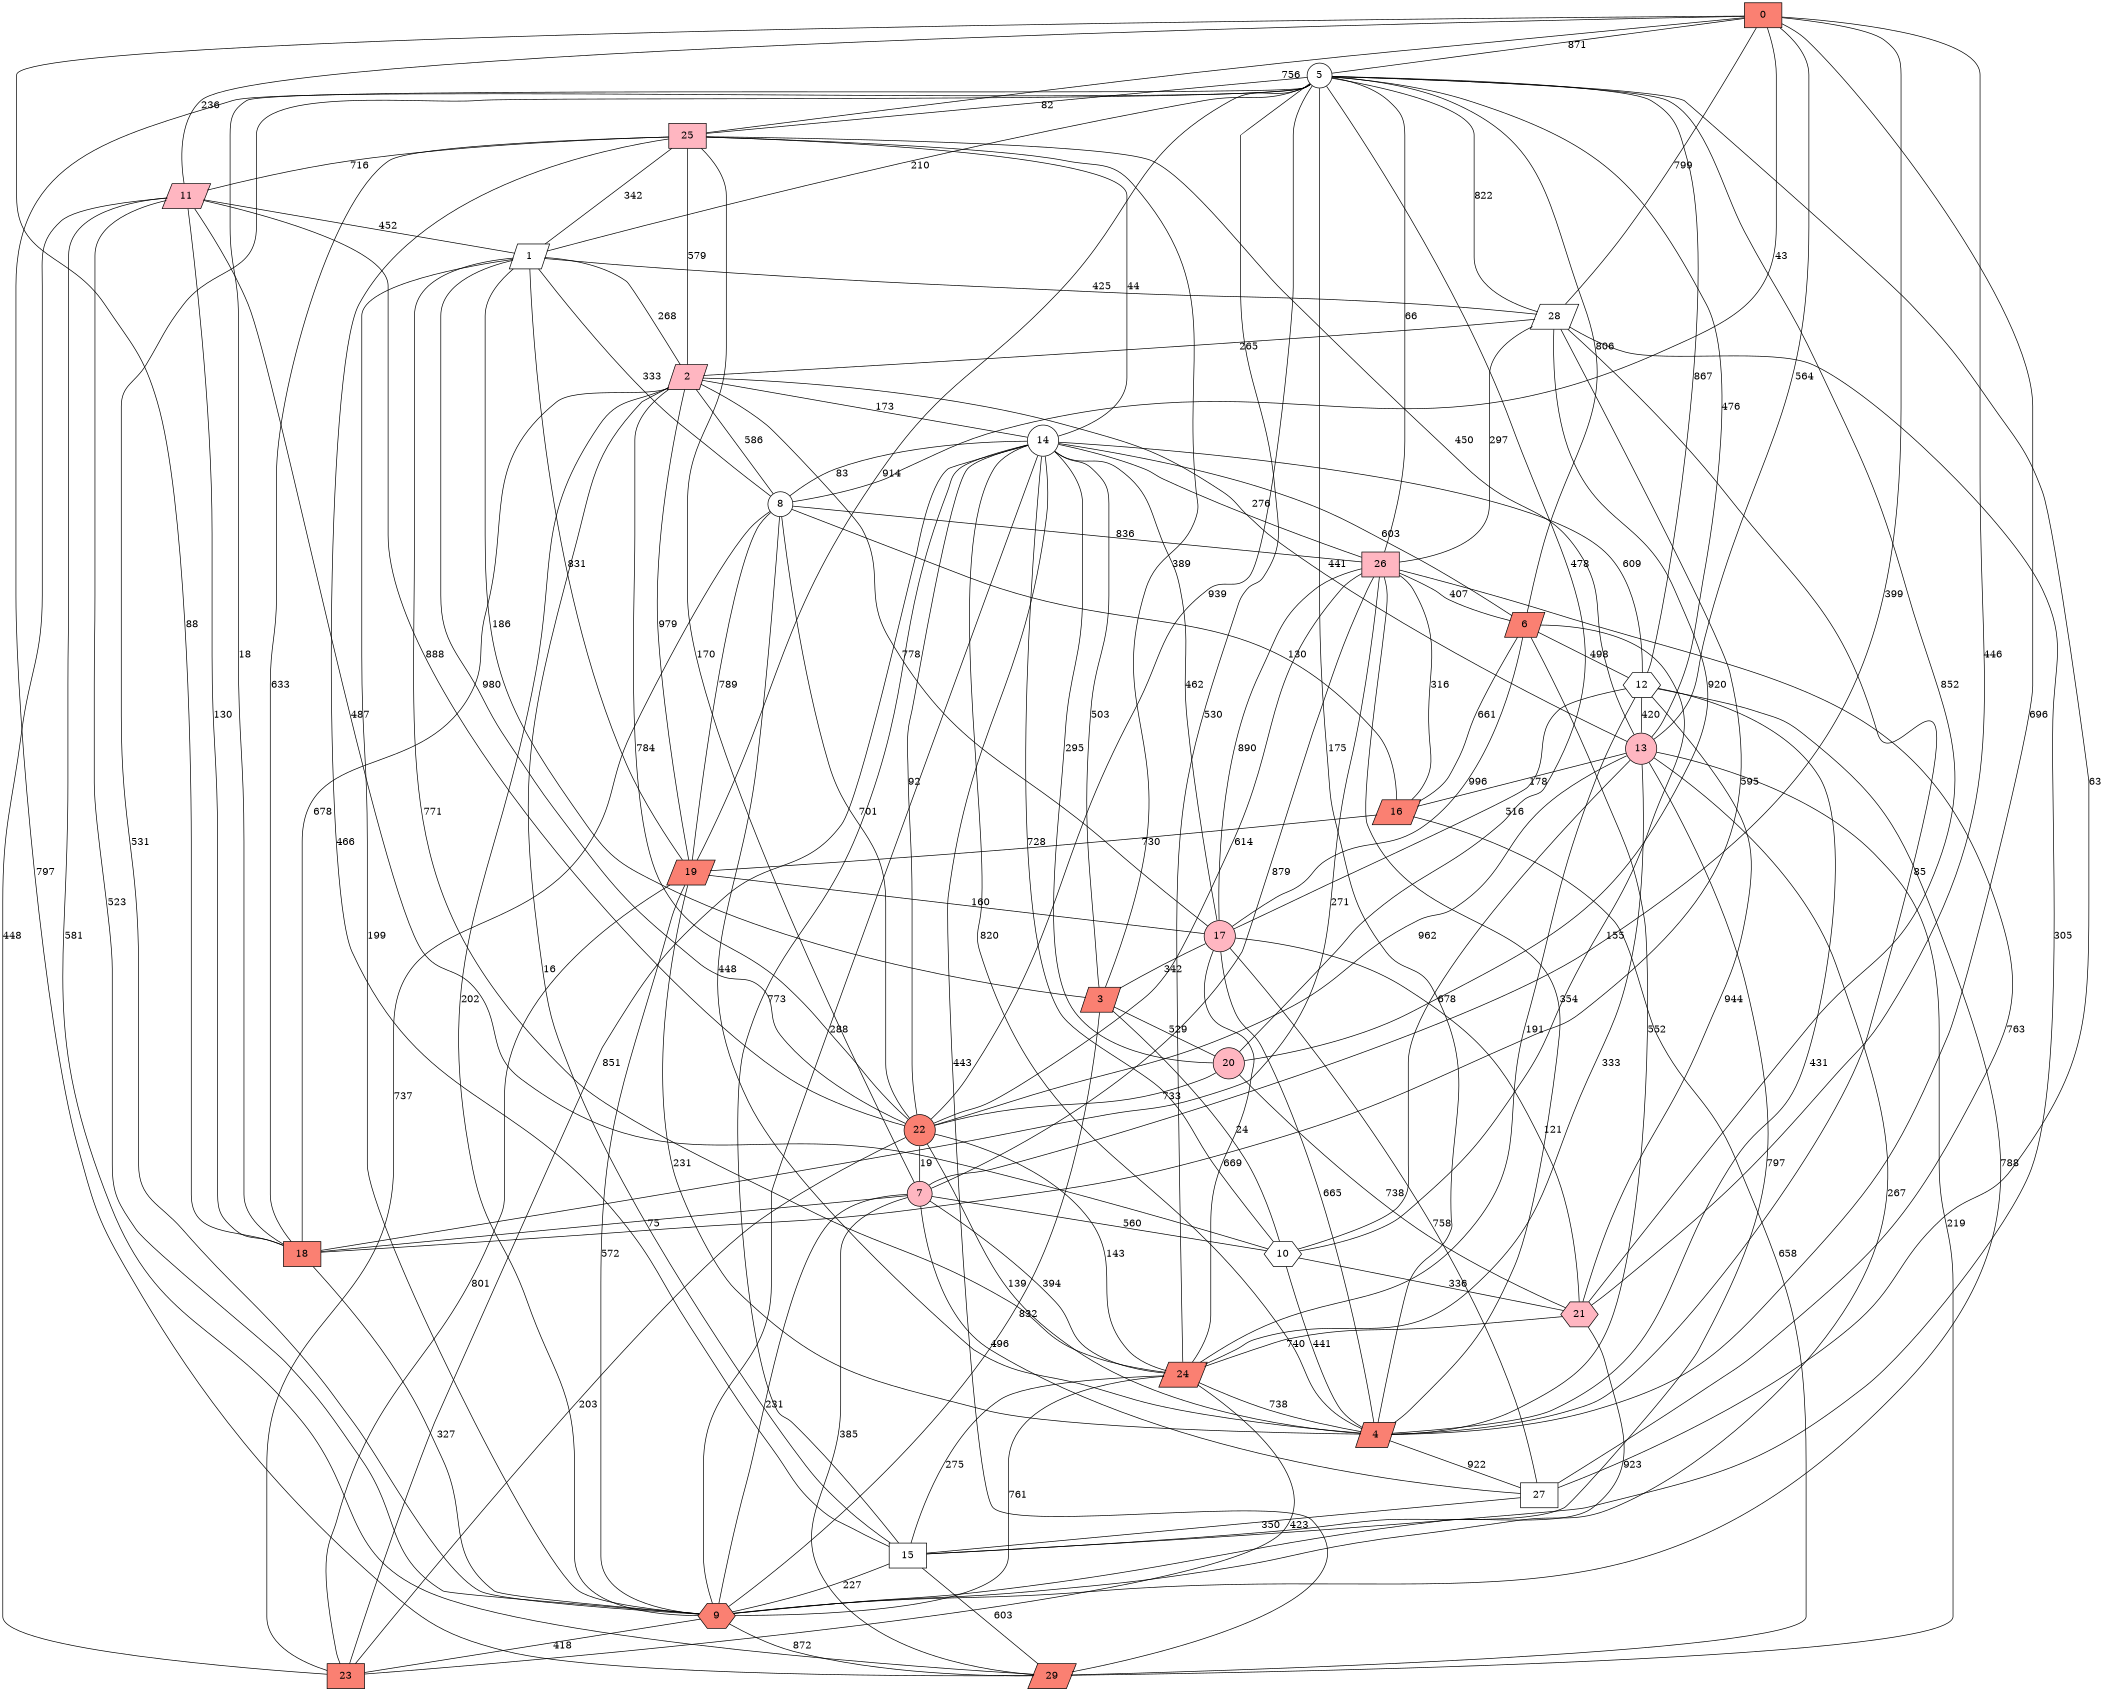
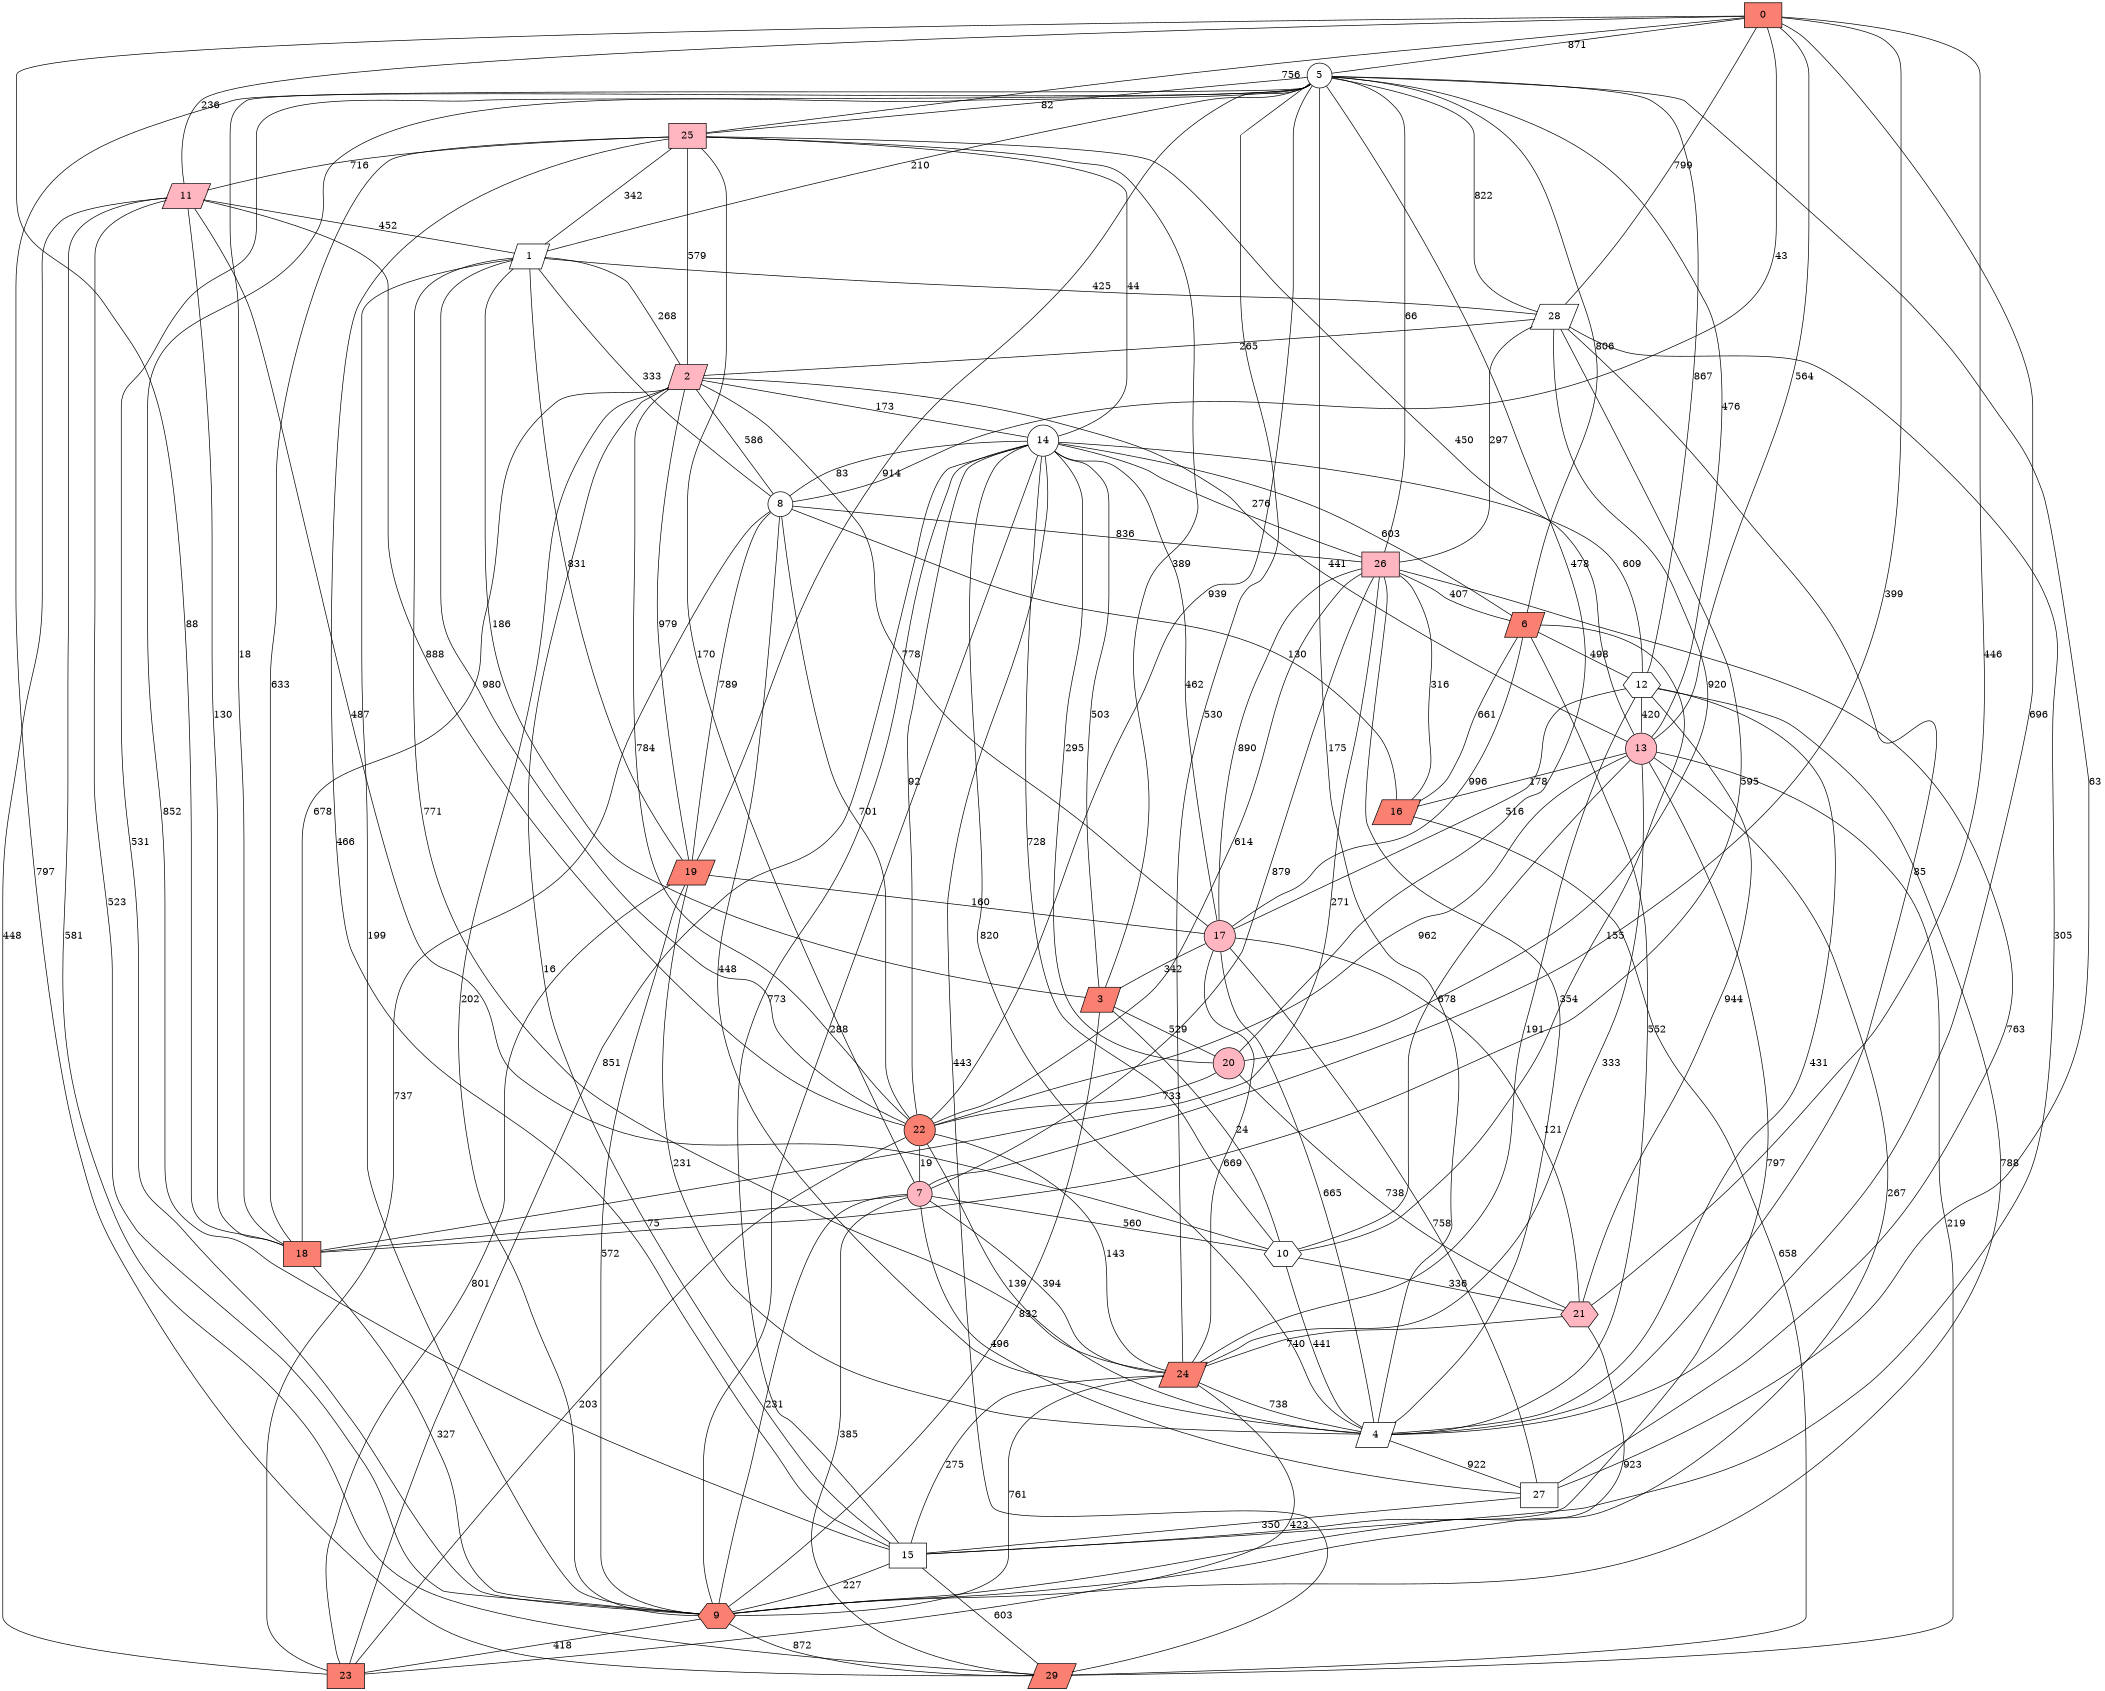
edge "5" -- "21": now "5" -- "15"
edge "16" -- "19": removed, label "730"
node "4": fillcolor salmon -> white
